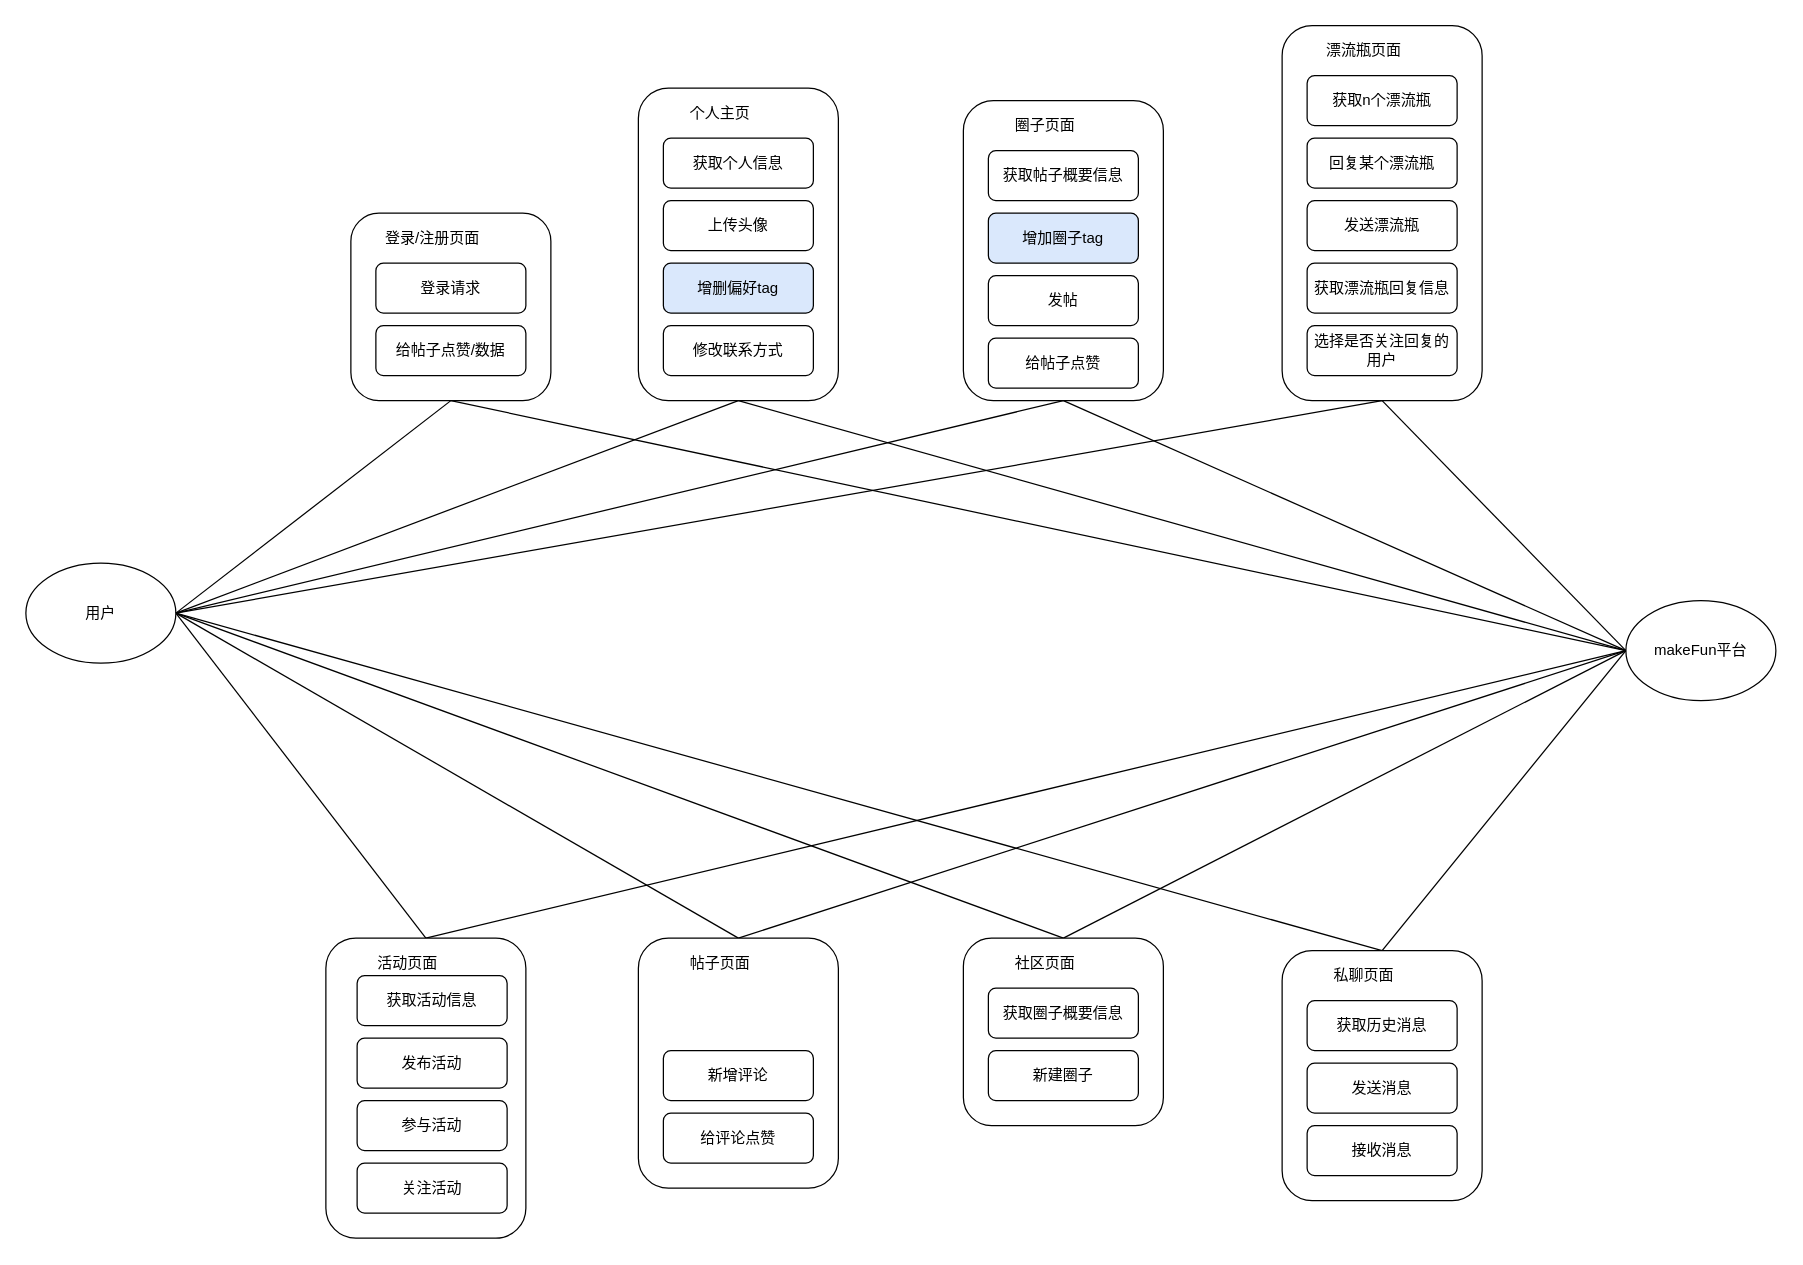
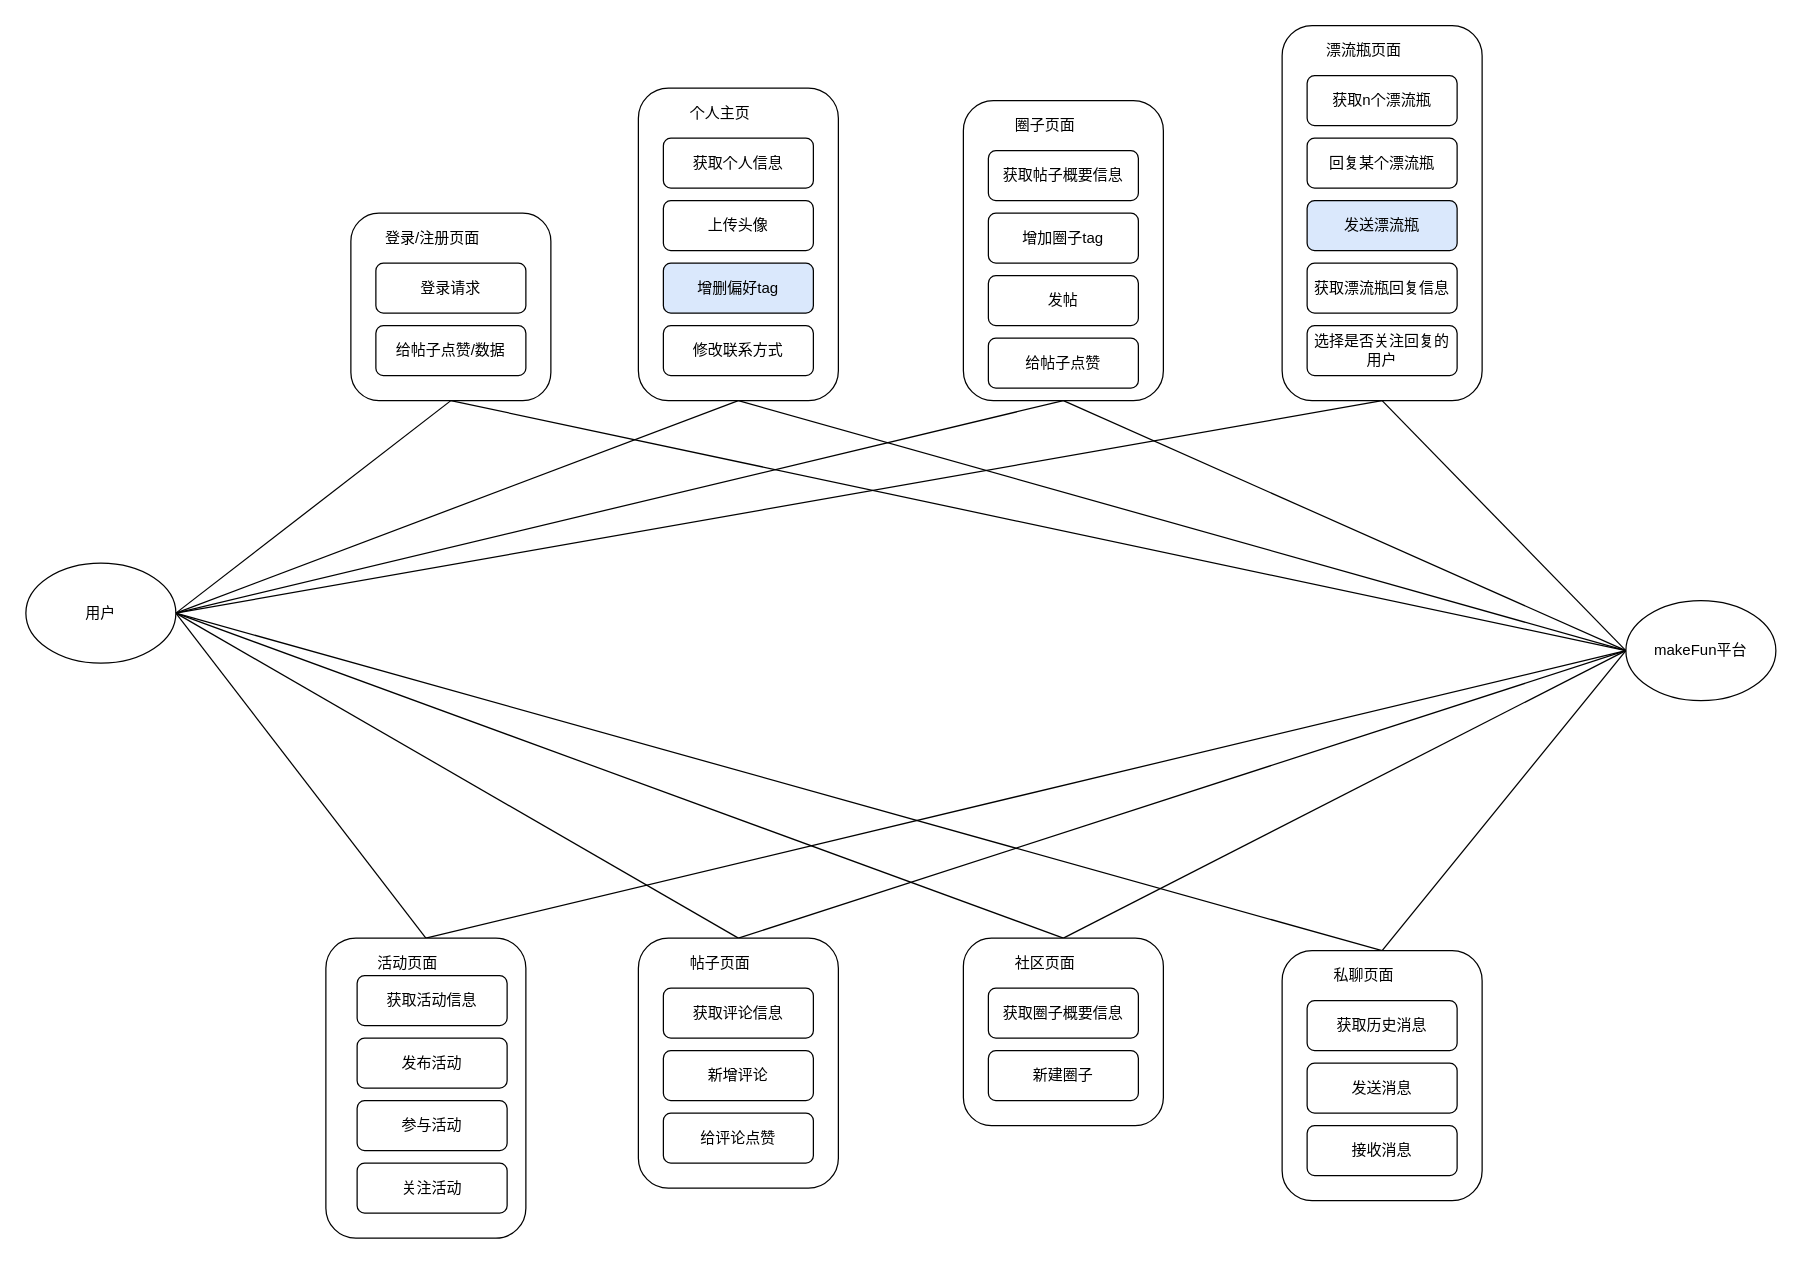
node "发送漂流瓶": fillcolor #ffffff -> #dae8fc
node "增加圈子tag": fillcolor #dae8fc -> #ffffff
node "获取评论信息": added
